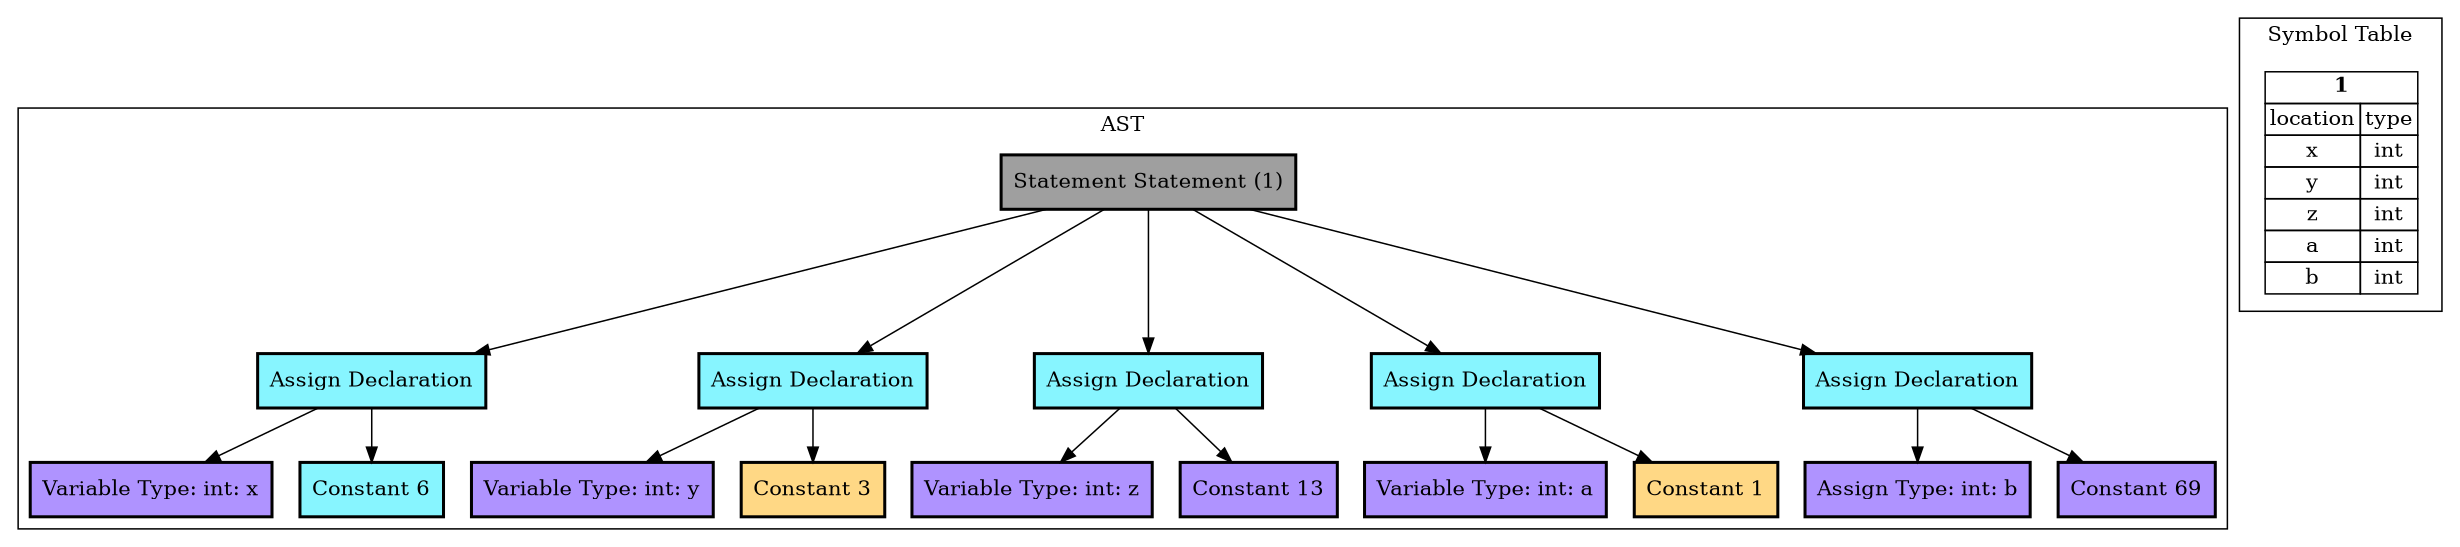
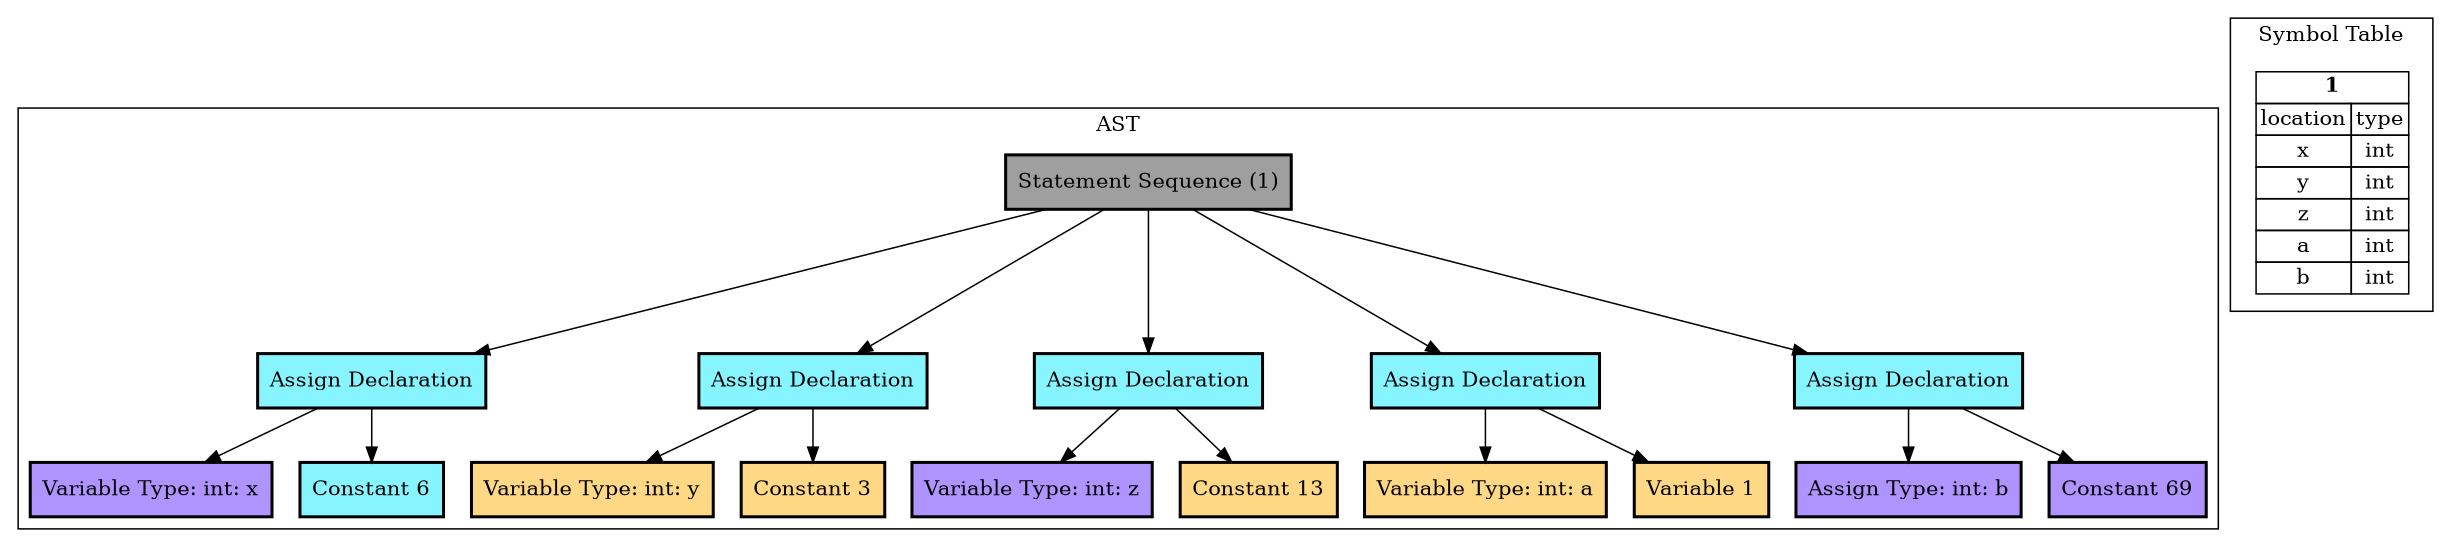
node "Statement Statement (1)": label "Statement Statement (1)" -> "Statement Sequence (1)"
node "Variable Type: int: y": fillcolor #af93ff -> #ffd885
node "Constant 13": fillcolor #af93ff -> #ffd885
node "Variable Type: int: a": fillcolor #af93ff -> #ffd885
node "Constant 1": label "Constant 1" -> "Variable 1"
